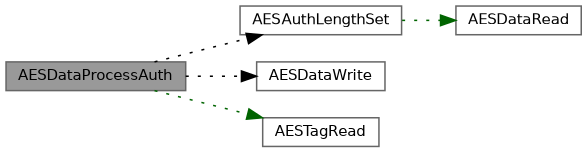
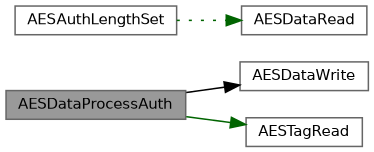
edge "AESDataProcessAuth" -> "AESAuthLengthSet": removed
edge "AESDataProcessAuth" -> "AESDataWrite": style dotted -> solid
edge "AESDataProcessAuth" -> "AESTagRead": style dotted -> solid
